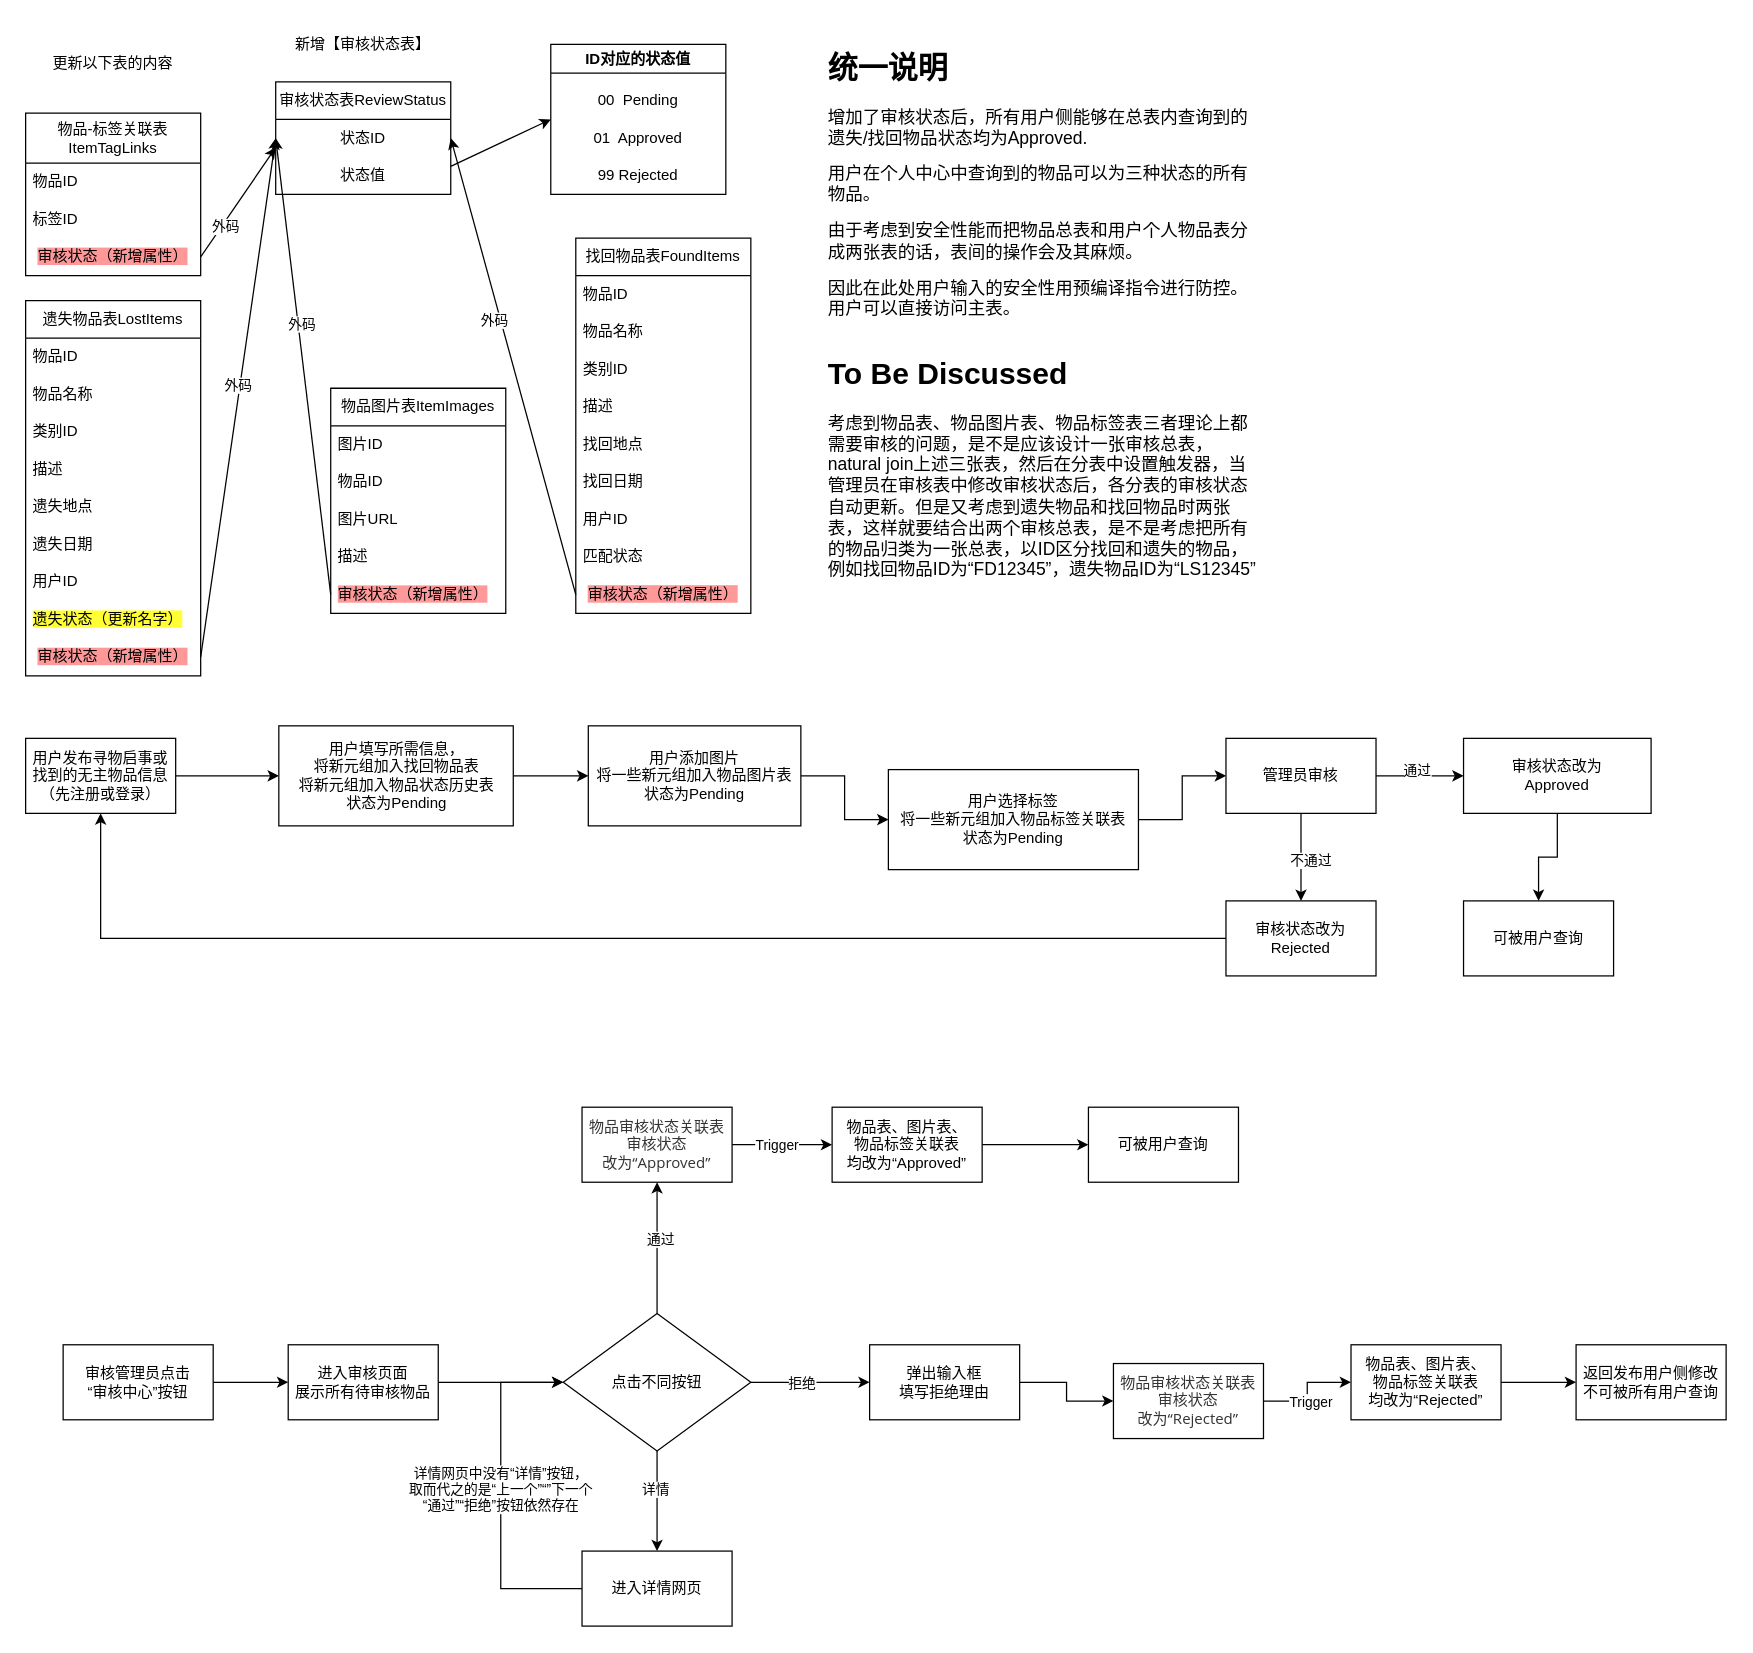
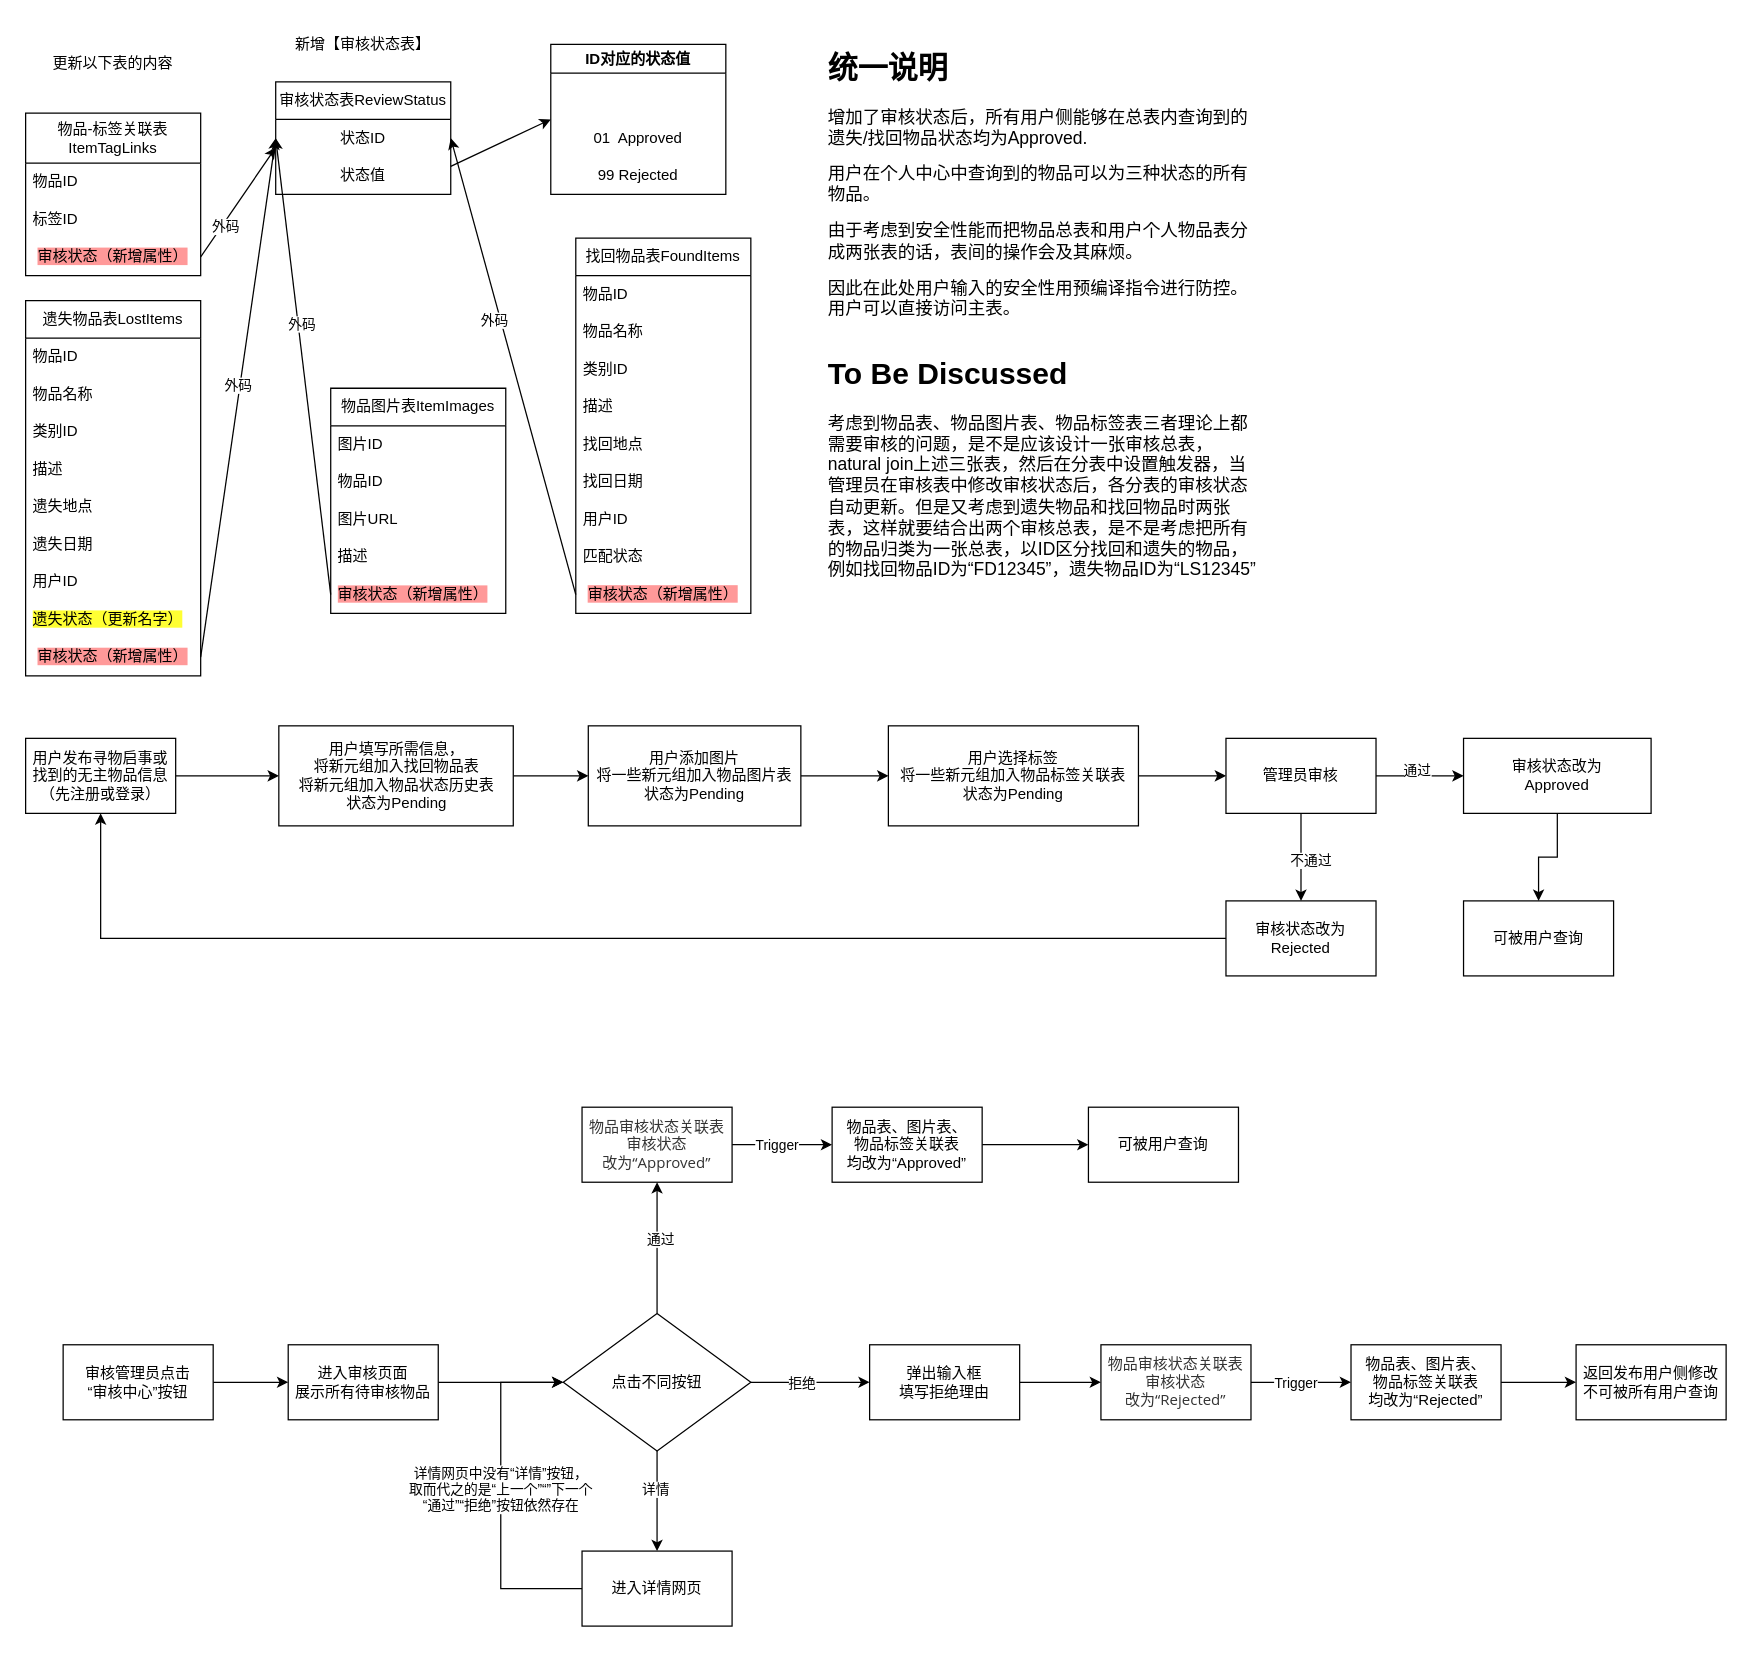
node "00 Pending": removed
node "用户选择标签 将一些新元组加入物品标签关联表 状态为Pending": moved (1013, 819) -> (1013, 776)
node "物品审核状态关联表 审核状态 改为“Rejected”": moved (1188, 1401) -> (1176, 1382)
